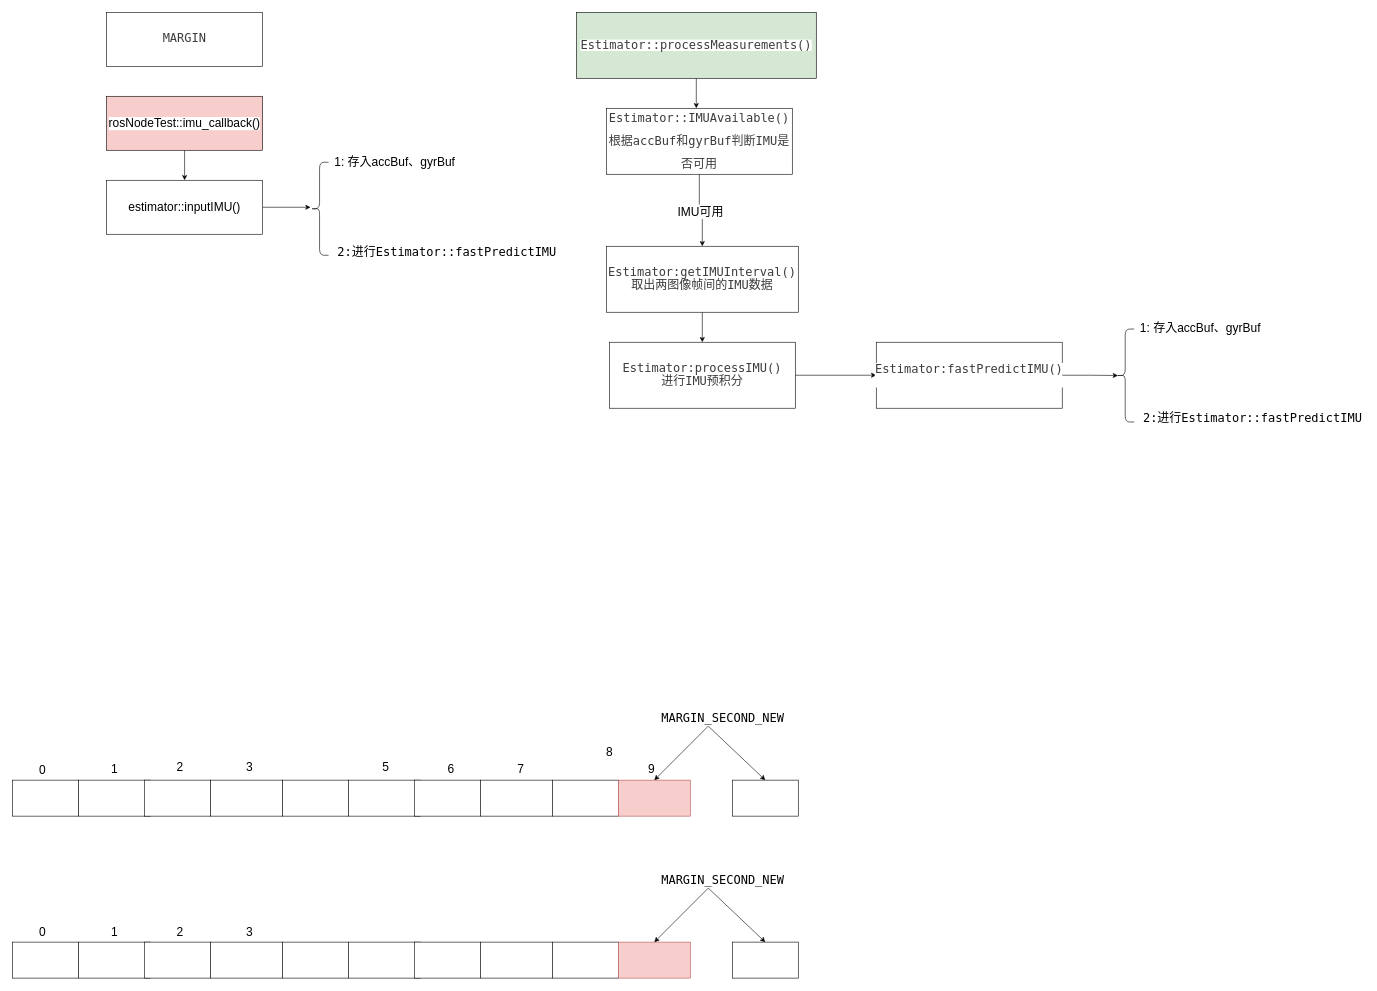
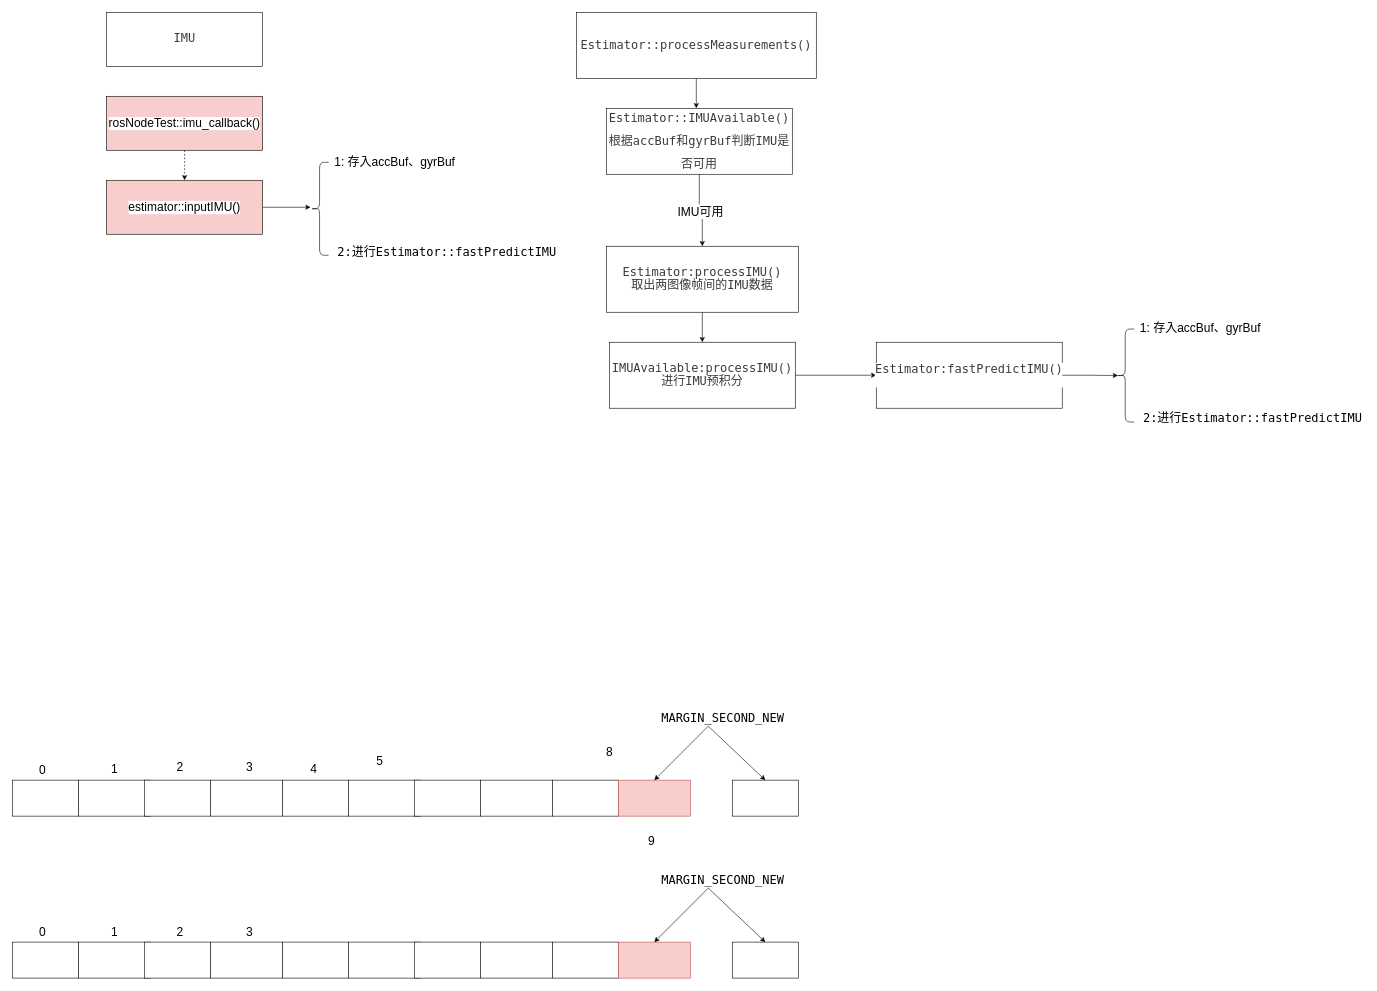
node "MARGIN": label "MARGIN" -> "IMU"
node "Estimator::processMeasurements()": fillcolor #d5e8d4 -> #ffffff
edge "rosNodeTest::imu_callback()" -> "estimator::inputIMU()": style solid -> dashed
node "estimator::inputIMU()": fillcolor #ffffff -> #f8cecc
node "Estimator:getIMUInterval() 取出两图像帧间的IMU数据": label "Estimator:getIMUInterval() 取出两图像帧间的IMU数据" -> "Estimator:processIMU() 取出两图像帧间的IMU数据"
node "Estimator:processIMU() 进行IMU预积分": label "Estimator:processIMU() 进行IMU预积分" -> "IMUAvailable:processIMU() 进行IMU预积分"
node "5": moved (386, 767) -> (380, 761)
node "4": added
node "6": removed
node "7": removed
node "9": moved (651, 768) -> (651, 840)
